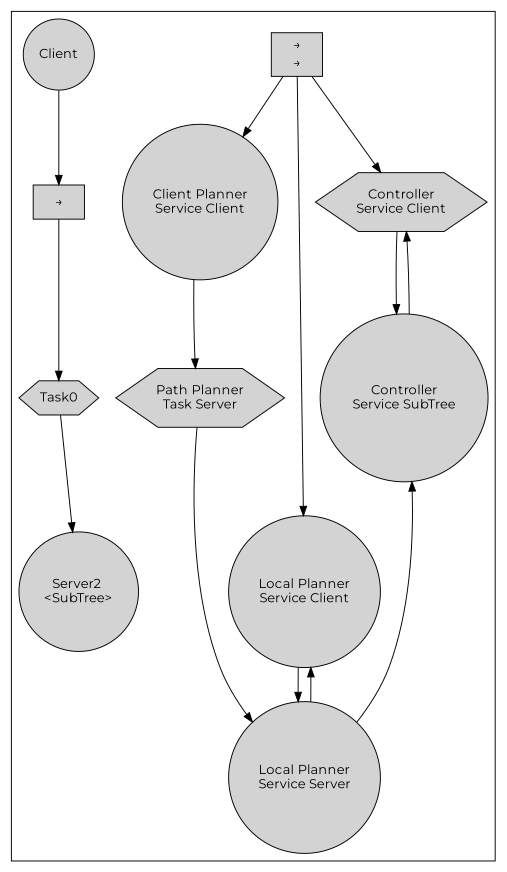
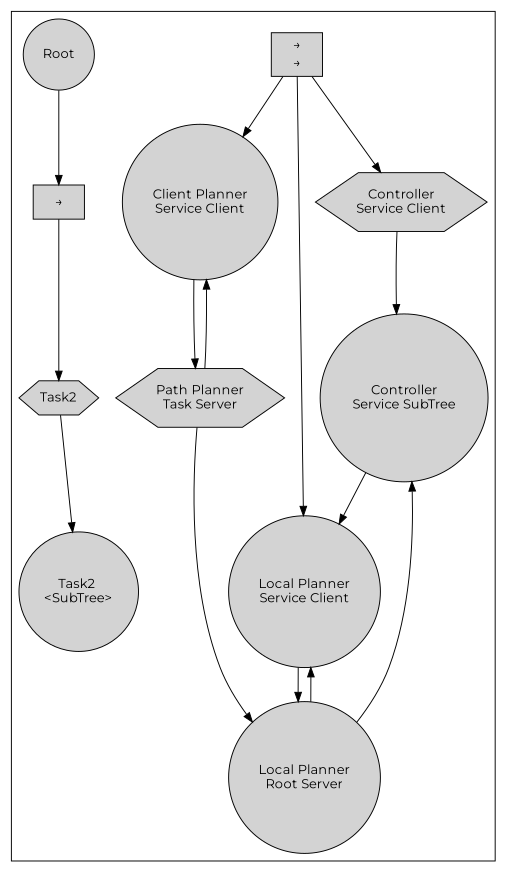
node "Client": label "Client" -> "Root"
edge "Controller Service SubTree" -> "Controller Service Client": now "Controller Service SubTree" -> "Local Planner Service Client"
edge "Path Planner Task Server" -> "Client Planner Service Client": added
node "Task0": label "Task0" -> "Task2"
node "Server2 <SubTree>": label "Server2 <SubTree>" -> "Task2 <SubTree>"
node "Local Planner Service Server": label "Local Planner Service Server" -> "Local Planner Root Server"
